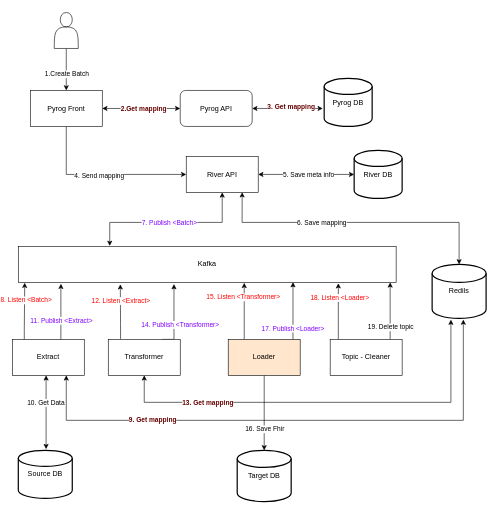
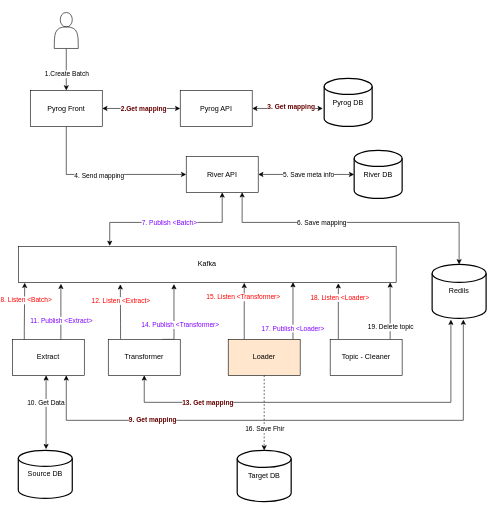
node "Pyrog API": shape rounded rectangle -> rectangle
edge "Loader" -> "Target DB": style solid -> dashed
